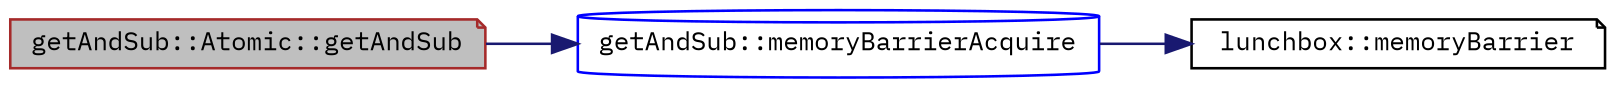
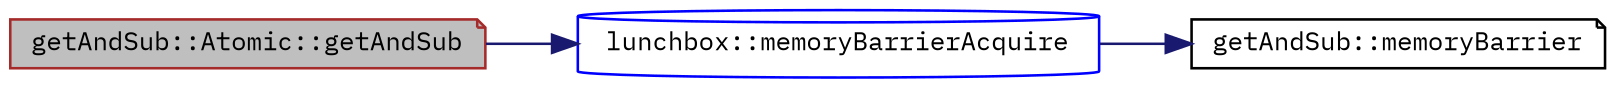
node "getAndSub::memoryBarrierAcquire": label "getAndSub::memoryBarrierAcquire" -> "lunchbox::memoryBarrierAcquire"
node "lunchbox::memoryBarrier": label "lunchbox::memoryBarrier" -> "getAndSub::memoryBarrier"
